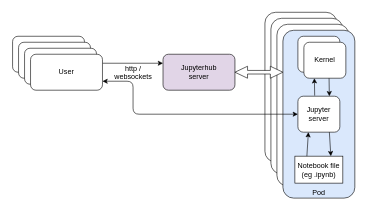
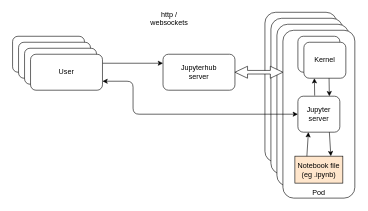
node "http / websockets": moved (133, 72) -> (169, 18)
node "Jupyterhub server": fillcolor #e1d5e7 -> #ffffff
node "Notebook file (eg .ipynb)": fillcolor #ffffff -> #ffe6cc
node "Pod": fillcolor #dae8fc -> #ffffff
